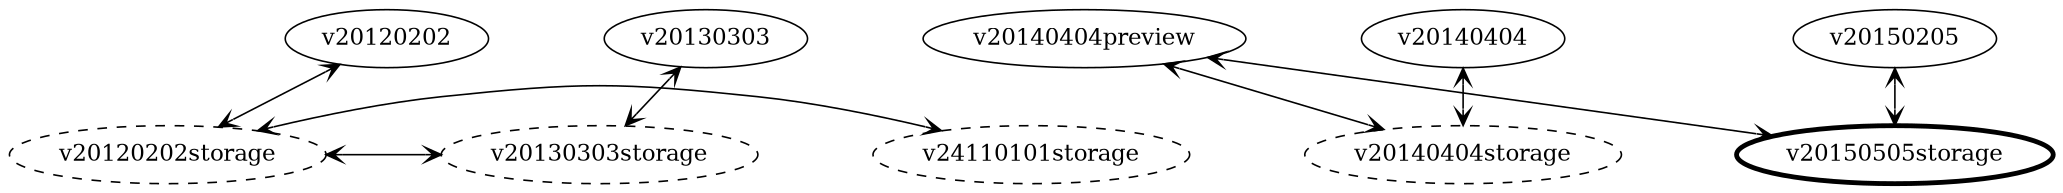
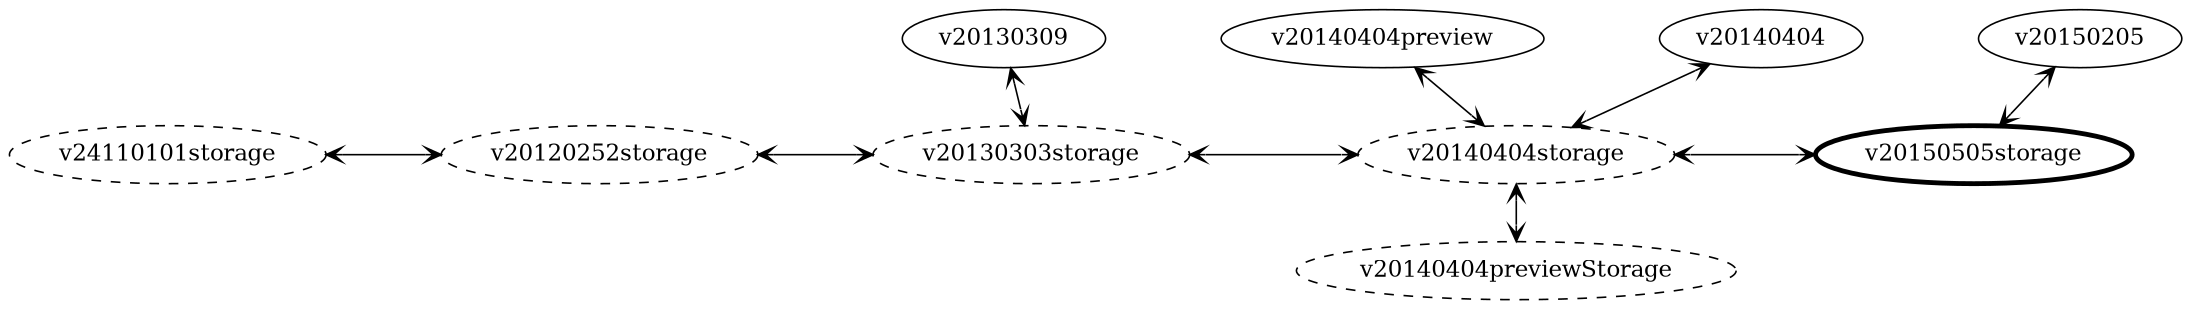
node "v20120202": removed
node "v20130303": label "v20130303" -> "v20130309"
edge "v20140404preview" -- "v20150505storage": now "v20140404storage" -- "v20150505storage"
node "v20120202storage": label "v20120202storage" -> "v20120252storage"
edge "v20130303storage" -- "v20140404storage": added
node "v20140404previewStorage": added
